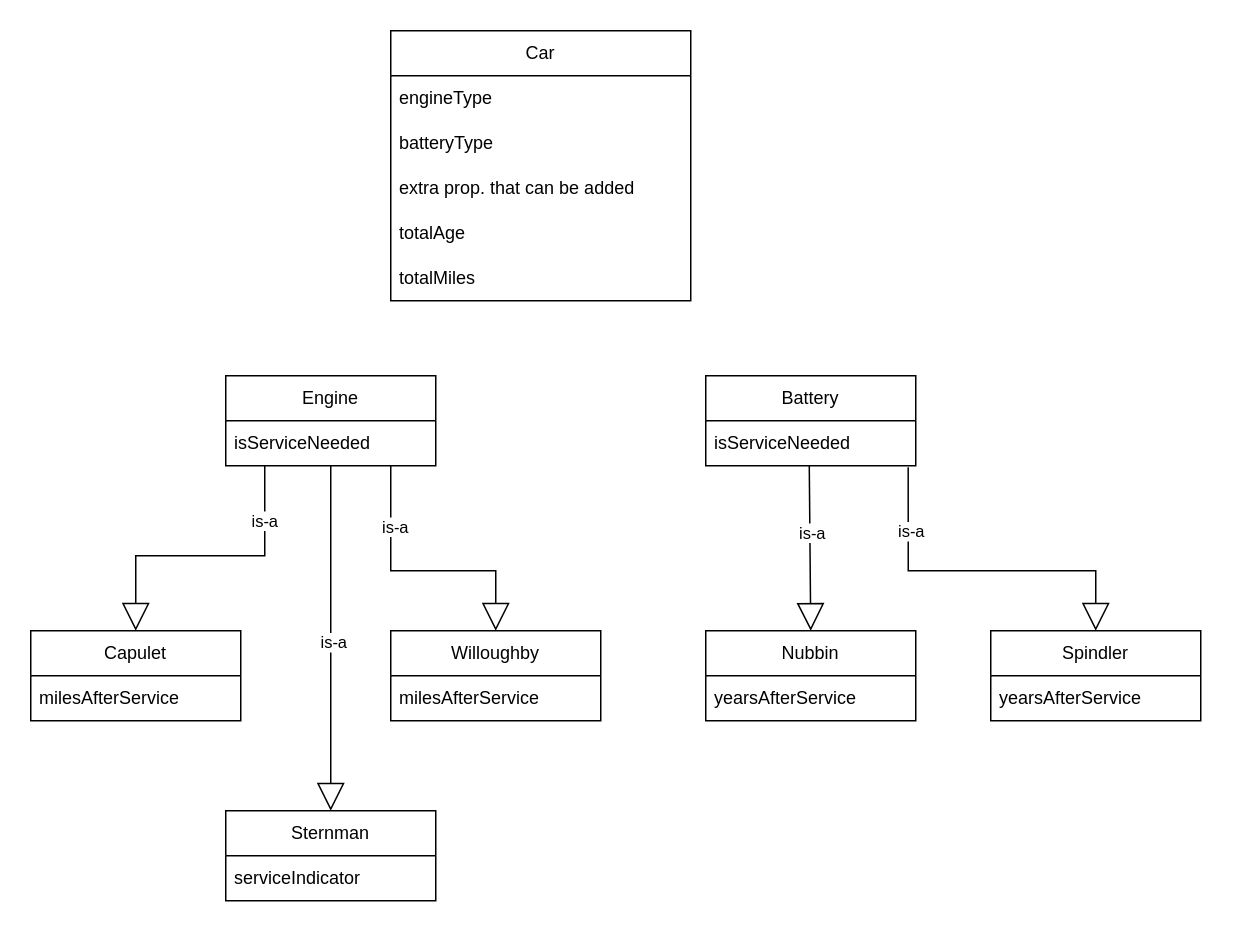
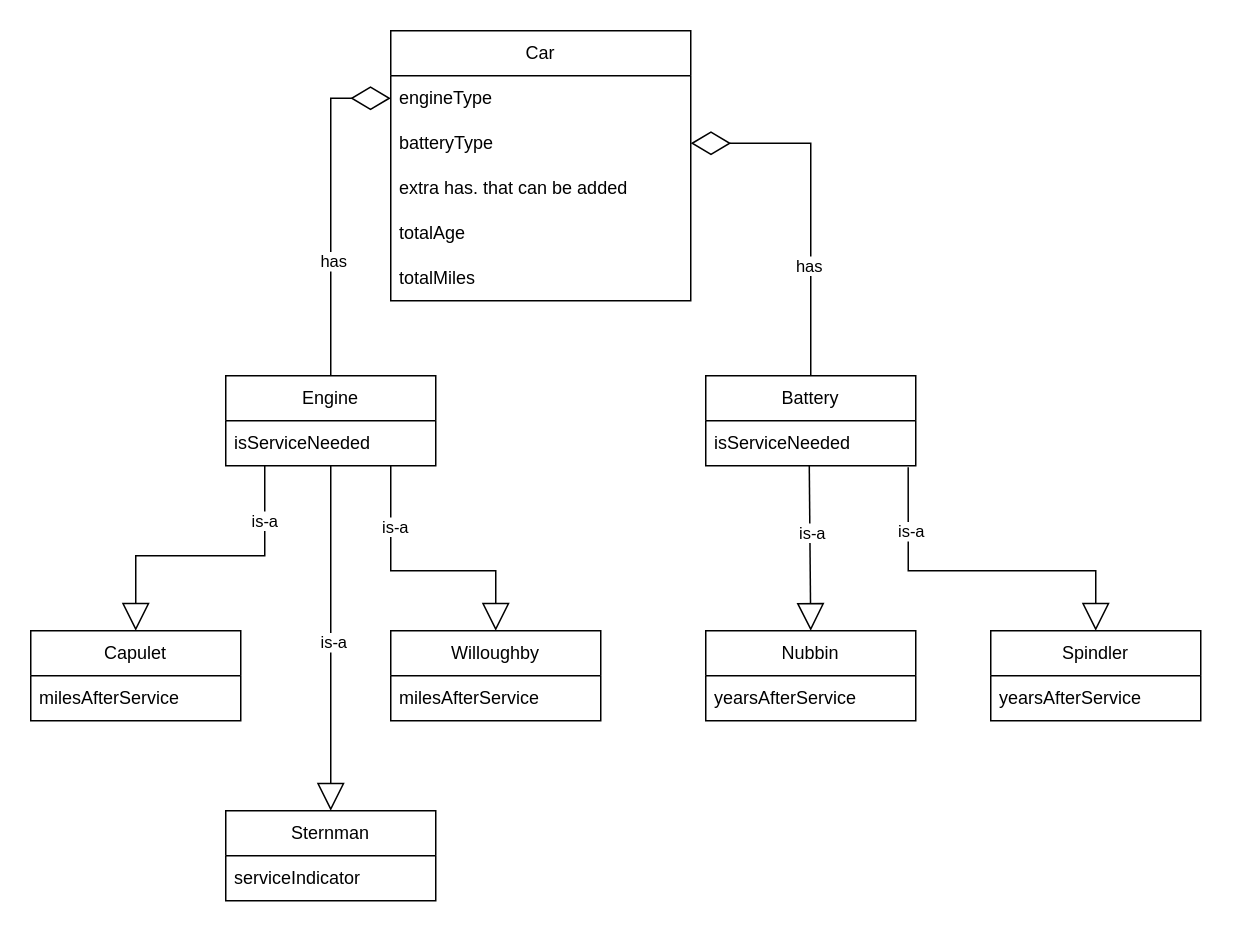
node "extra prop. that can be added": label "extra prop. that can be added" -> "extra has. that can be added"
edge "Battery" -> "batteryType": added, label "has"
edge "Engine" -> "engineType": added, label "has"
